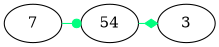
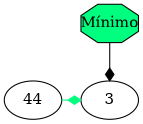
node "7": removed
node "Mínimo": added
node "54": label "54" -> "44"
